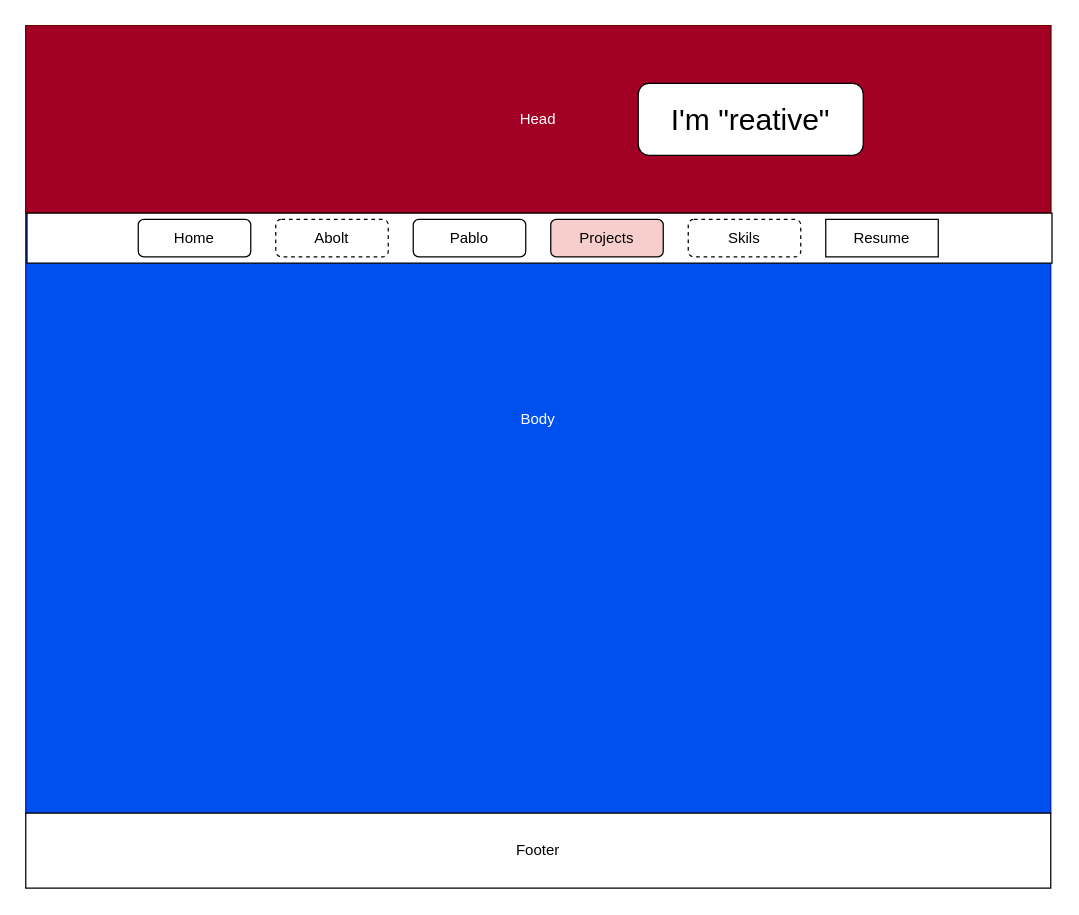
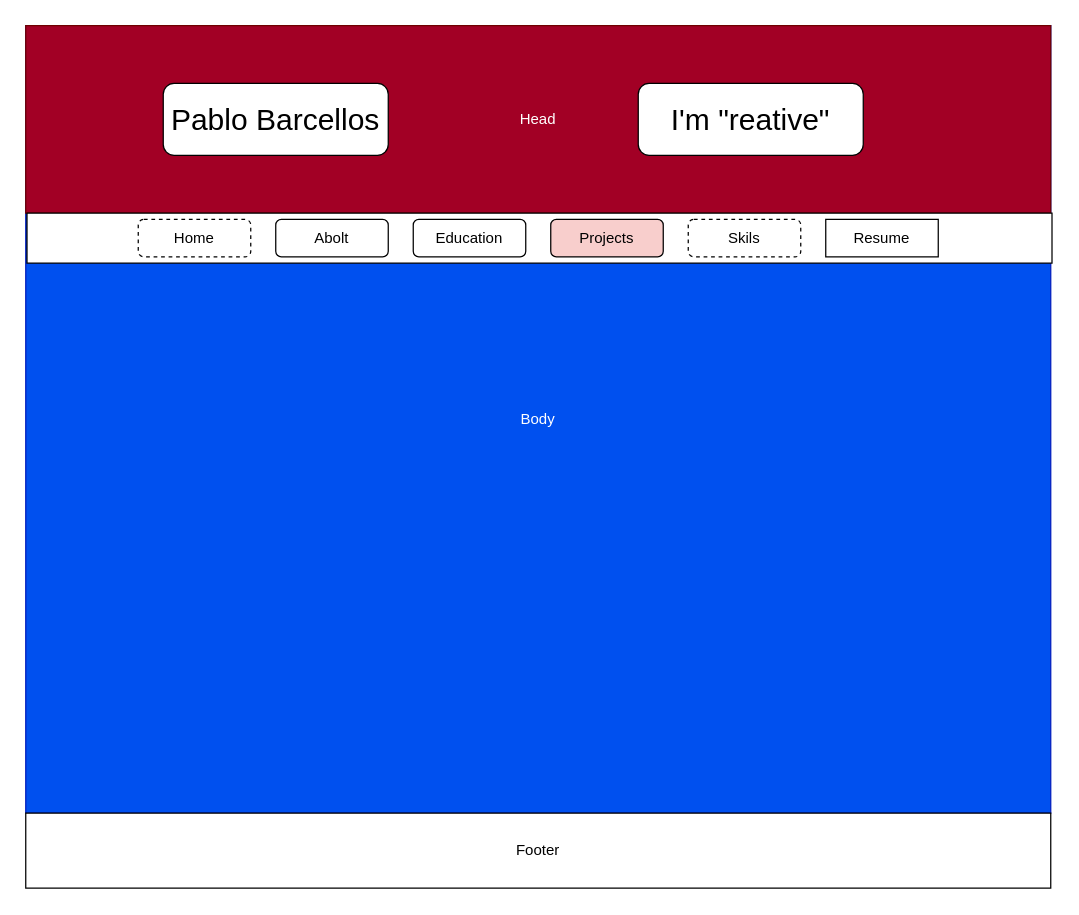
node "Pablo Barcellos": added
node "Home": style solid -> dashed
node "Abolt": style dashed -> solid
node "Pablo": label "Pablo" -> "Education"
